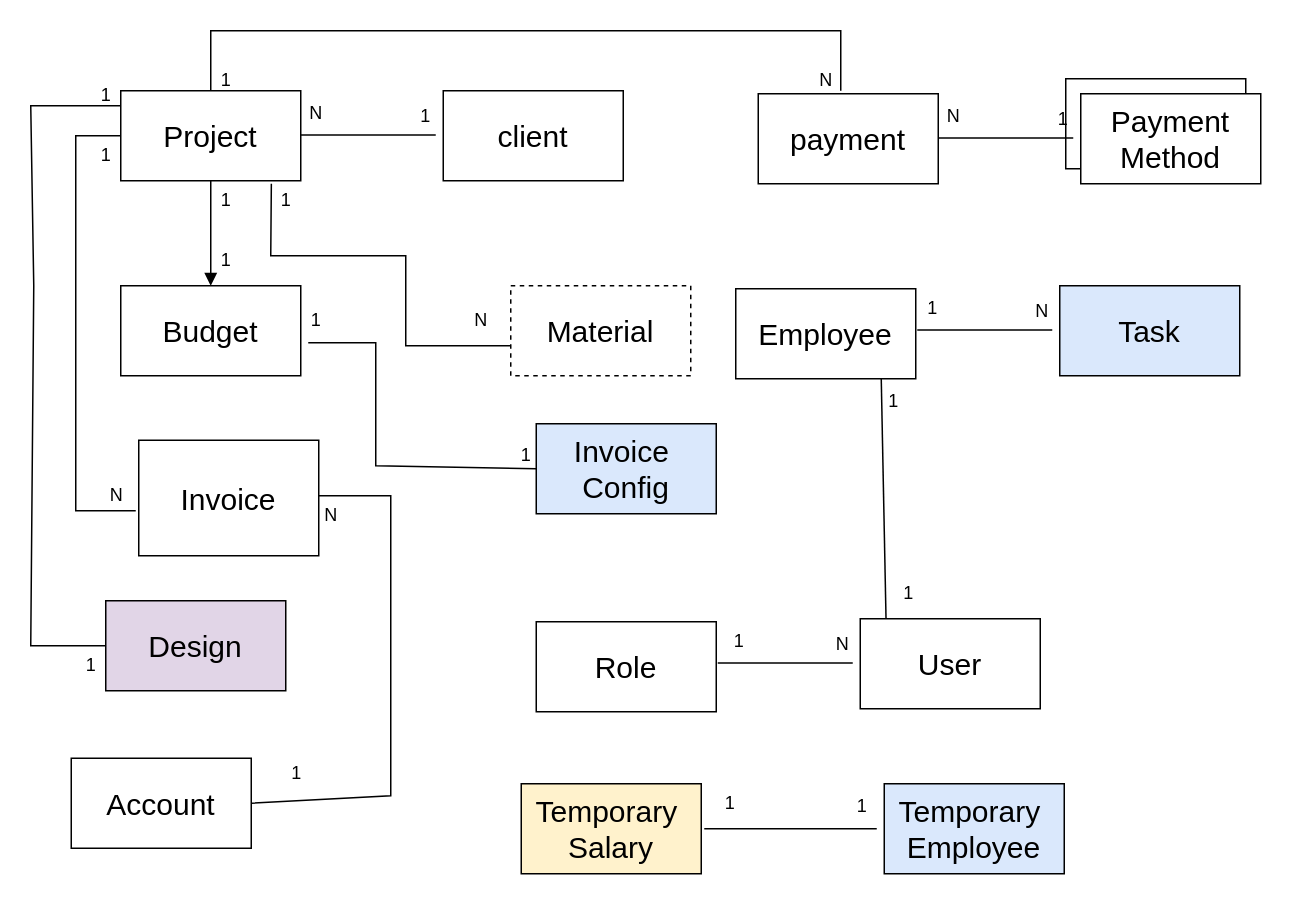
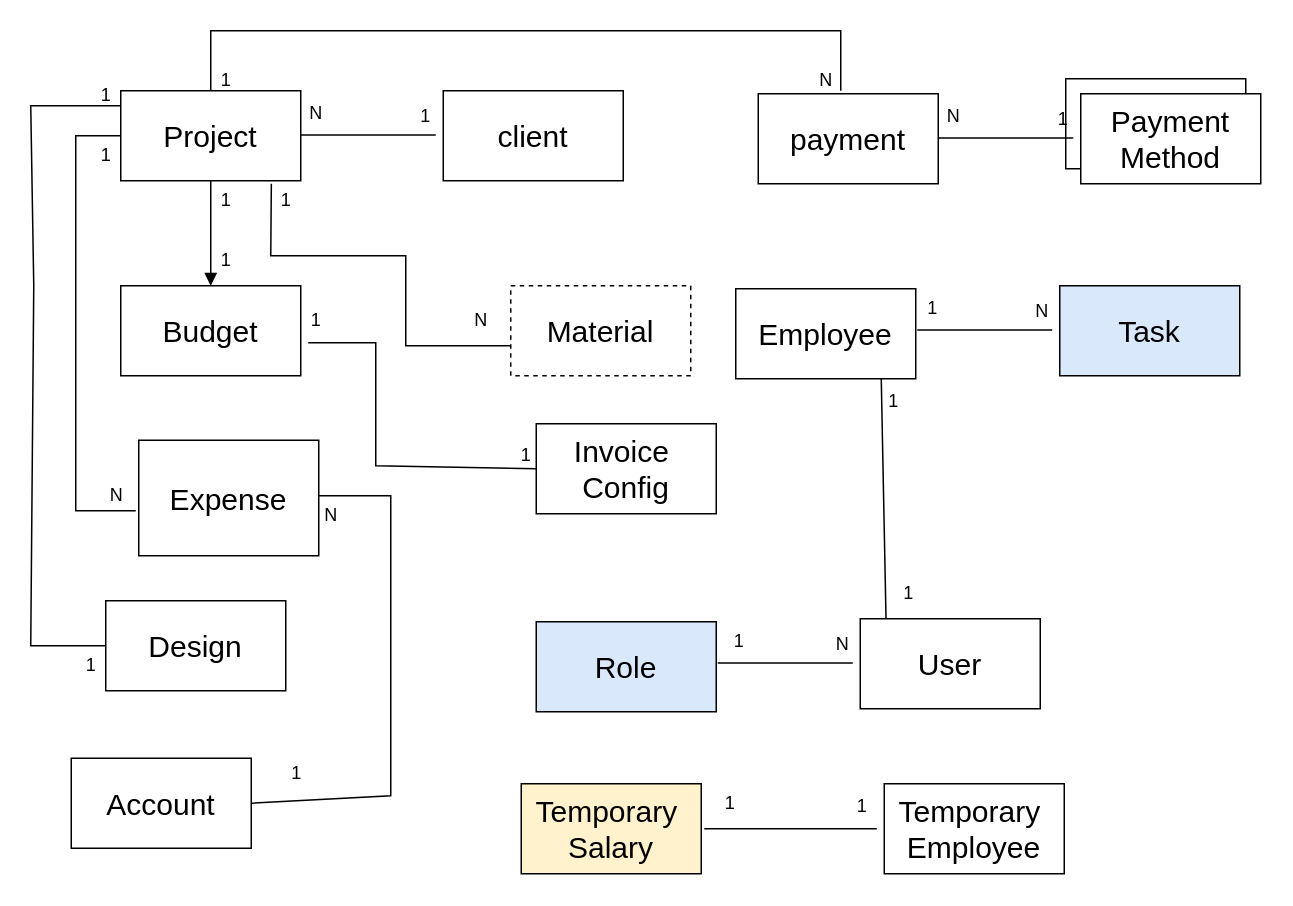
node "Invoice Config": fillcolor #dae8fc -> #ffffff
node "Invoice": label "Invoice" -> "Expense"
node "Design": fillcolor #e1d5e7 -> #ffffff
node "Role": fillcolor #ffffff -> #dae8fc
node "Temporary Employee": fillcolor #dae8fc -> #ffffff
